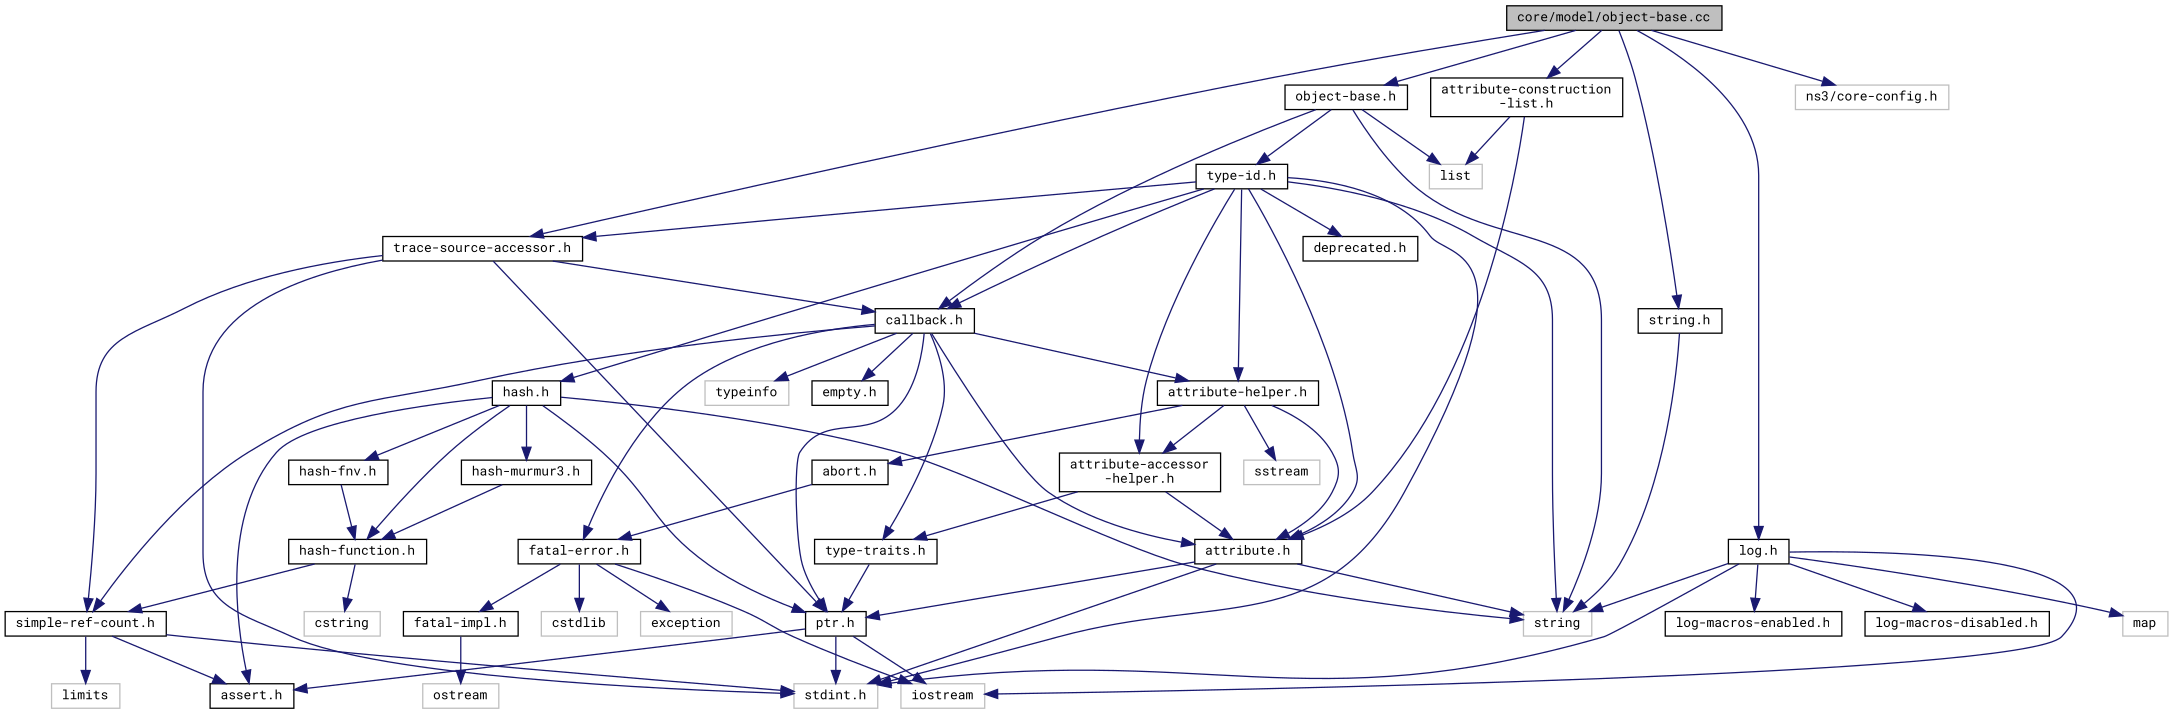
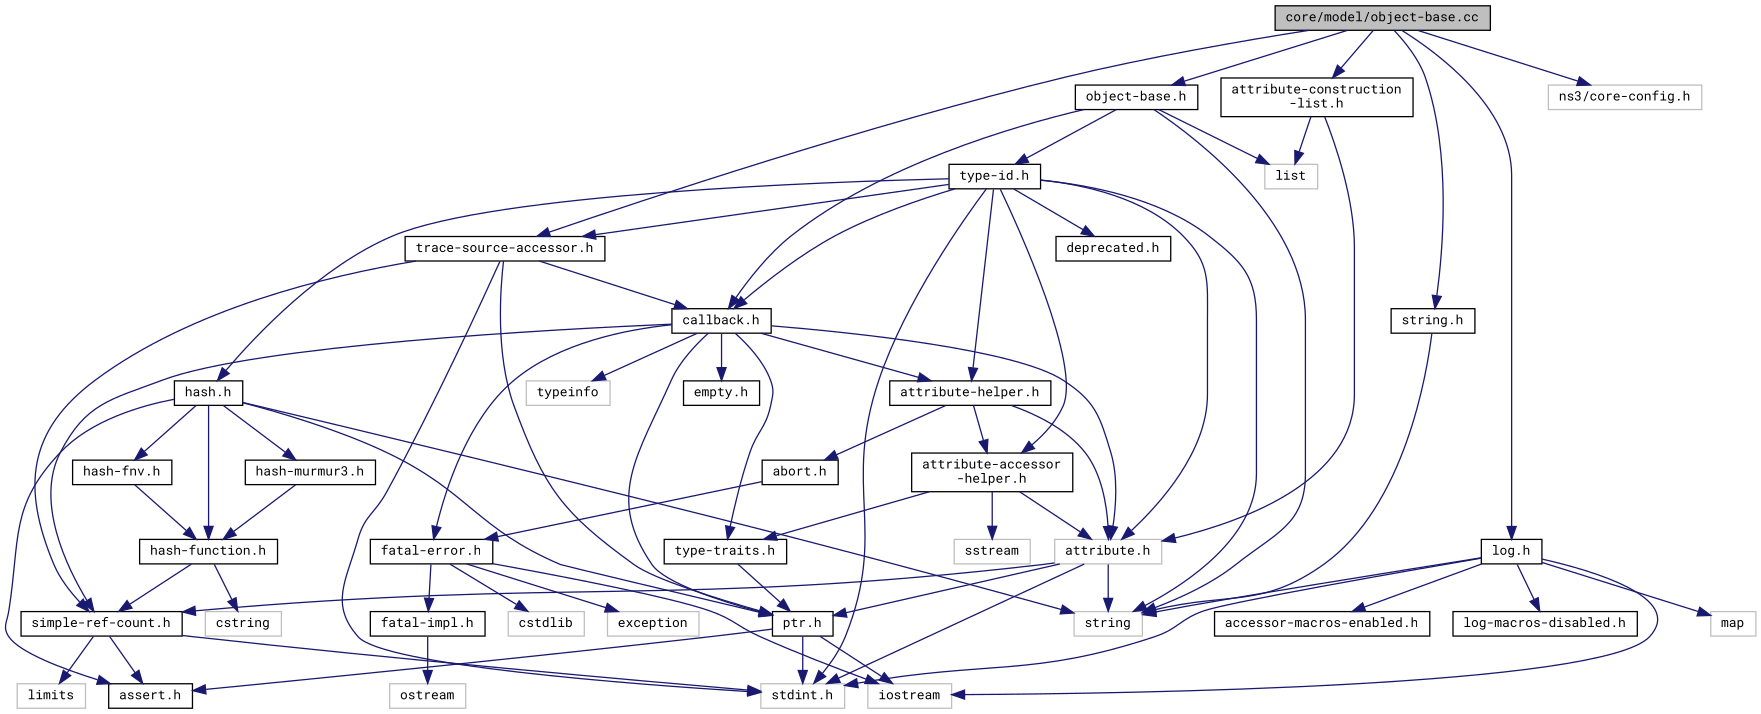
edge "attribute-helper.h" -> "sstream": now "attribute-accessor -helper.h" -> "sstream"
node "attribute.h": color black -> grey75
edge "attribute.h" -> "simple-ref-count.h": added
node "log-macros-enabled.h": label "log-macros-enabled.h" -> "accessor-macros-enabled.h"
